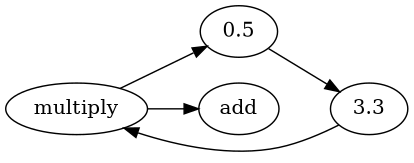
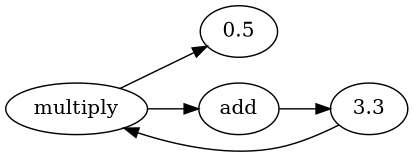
edge "0.5" -> "3.3": now "add" -> "3.3"
